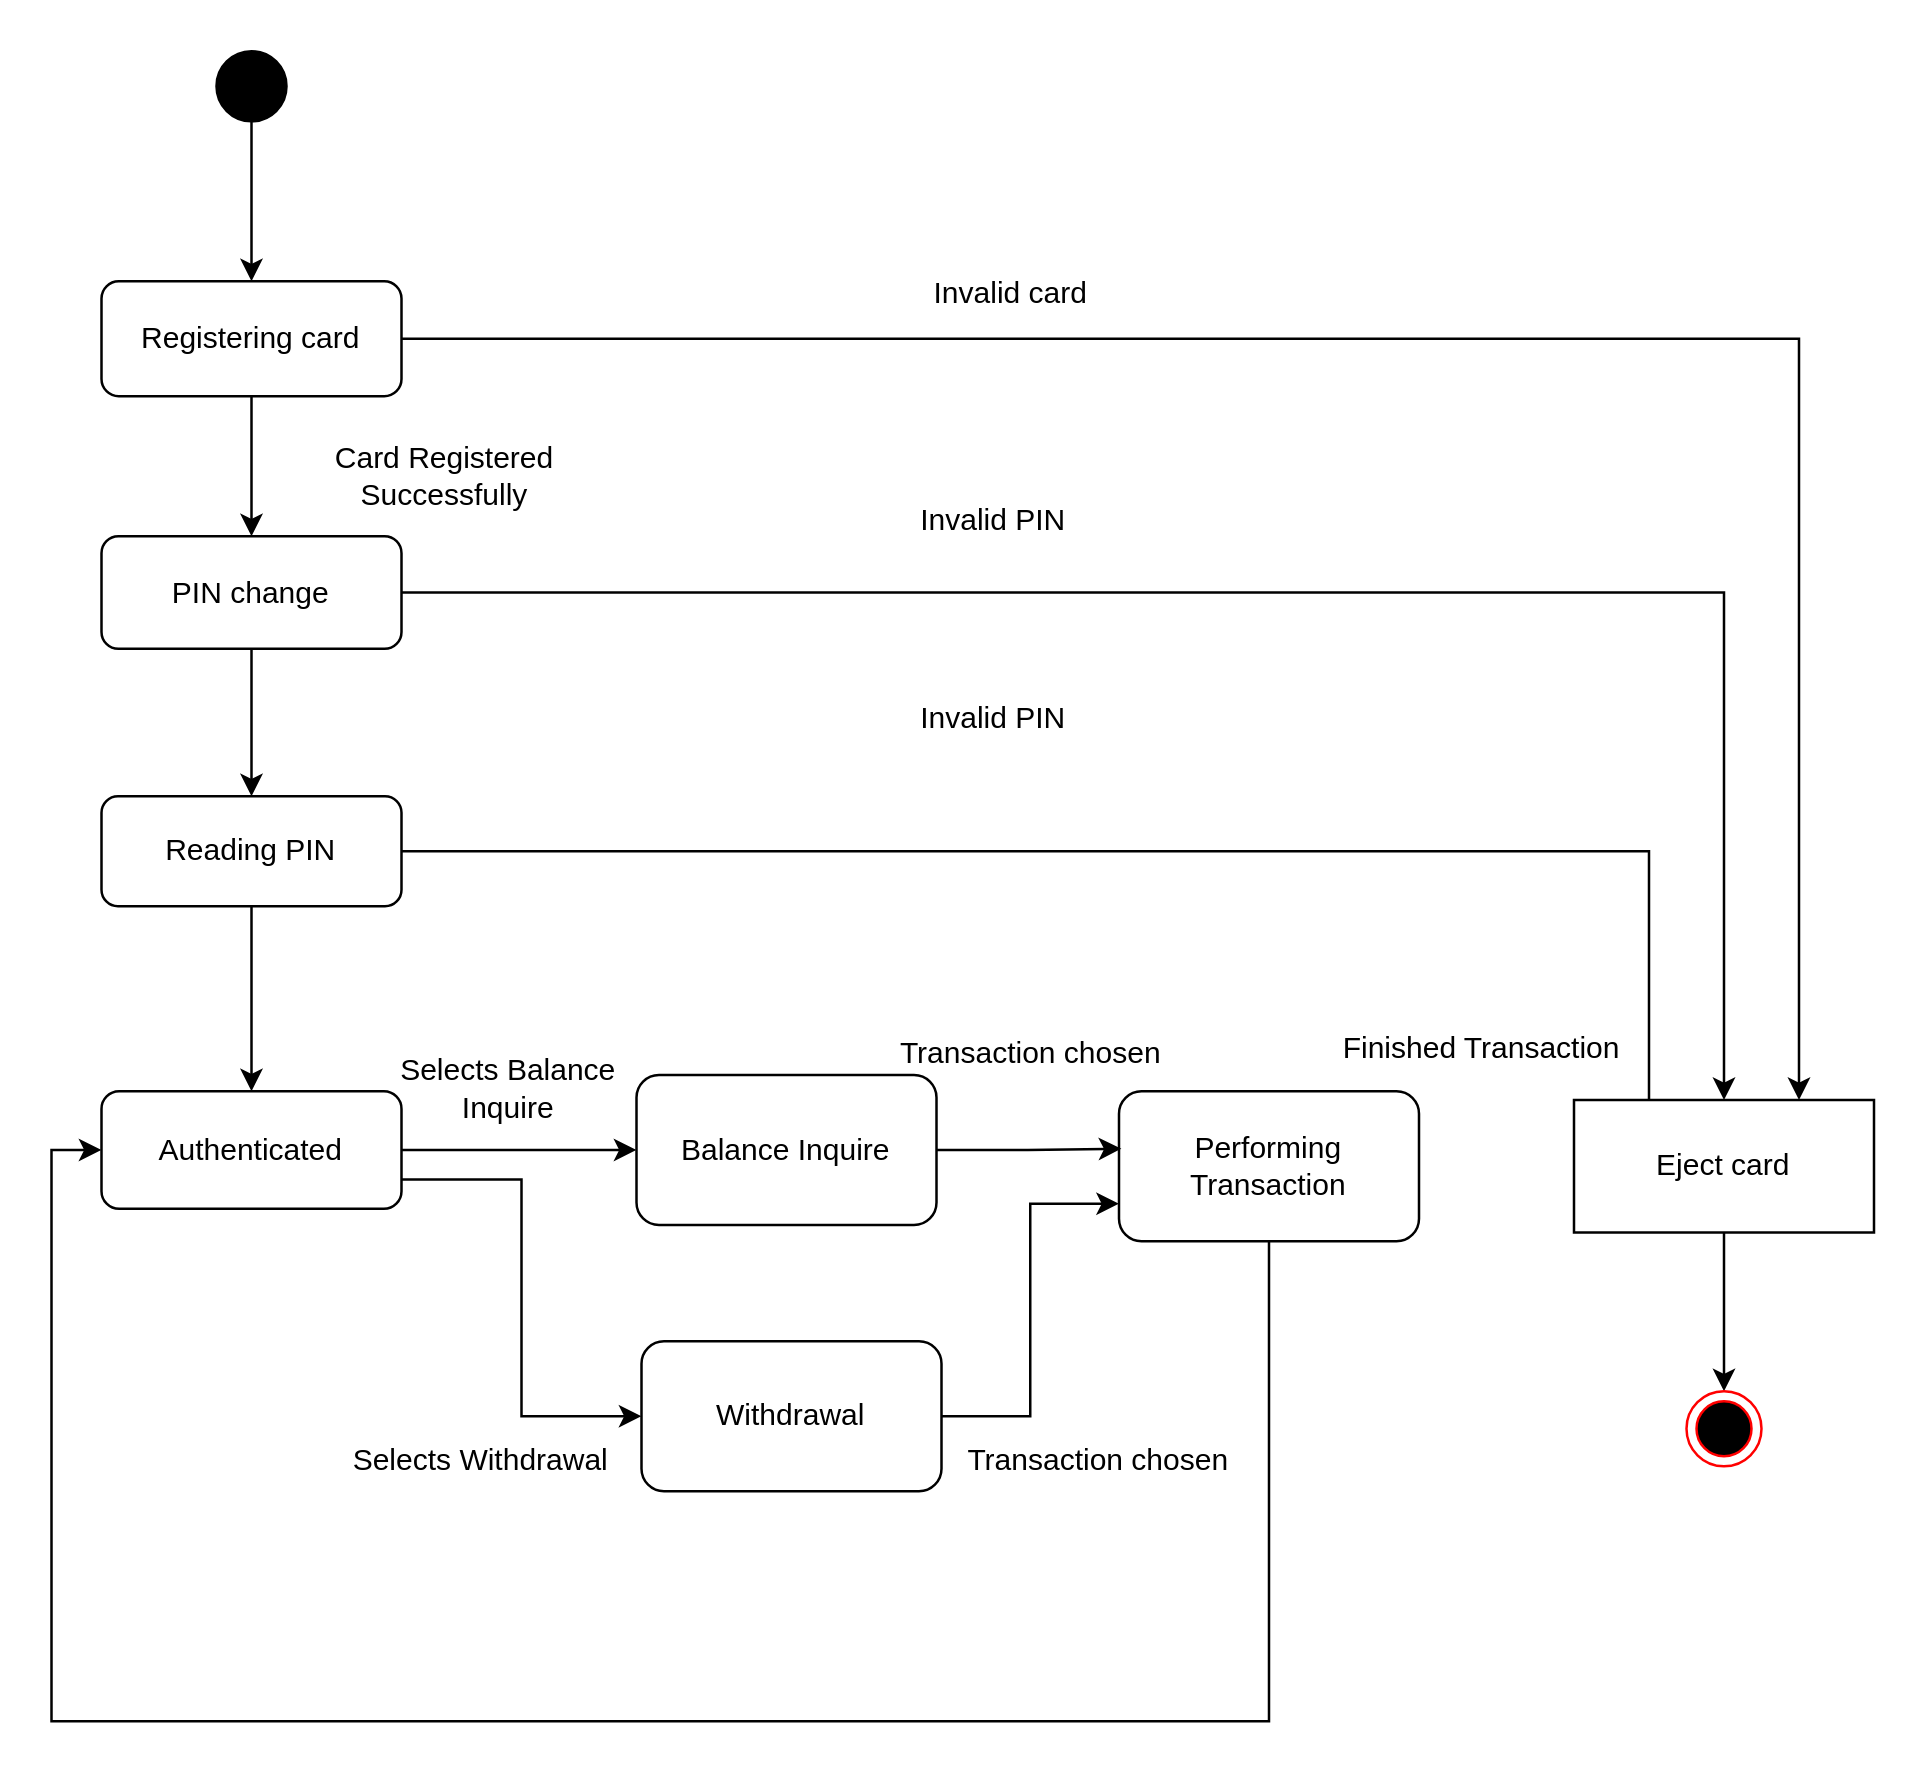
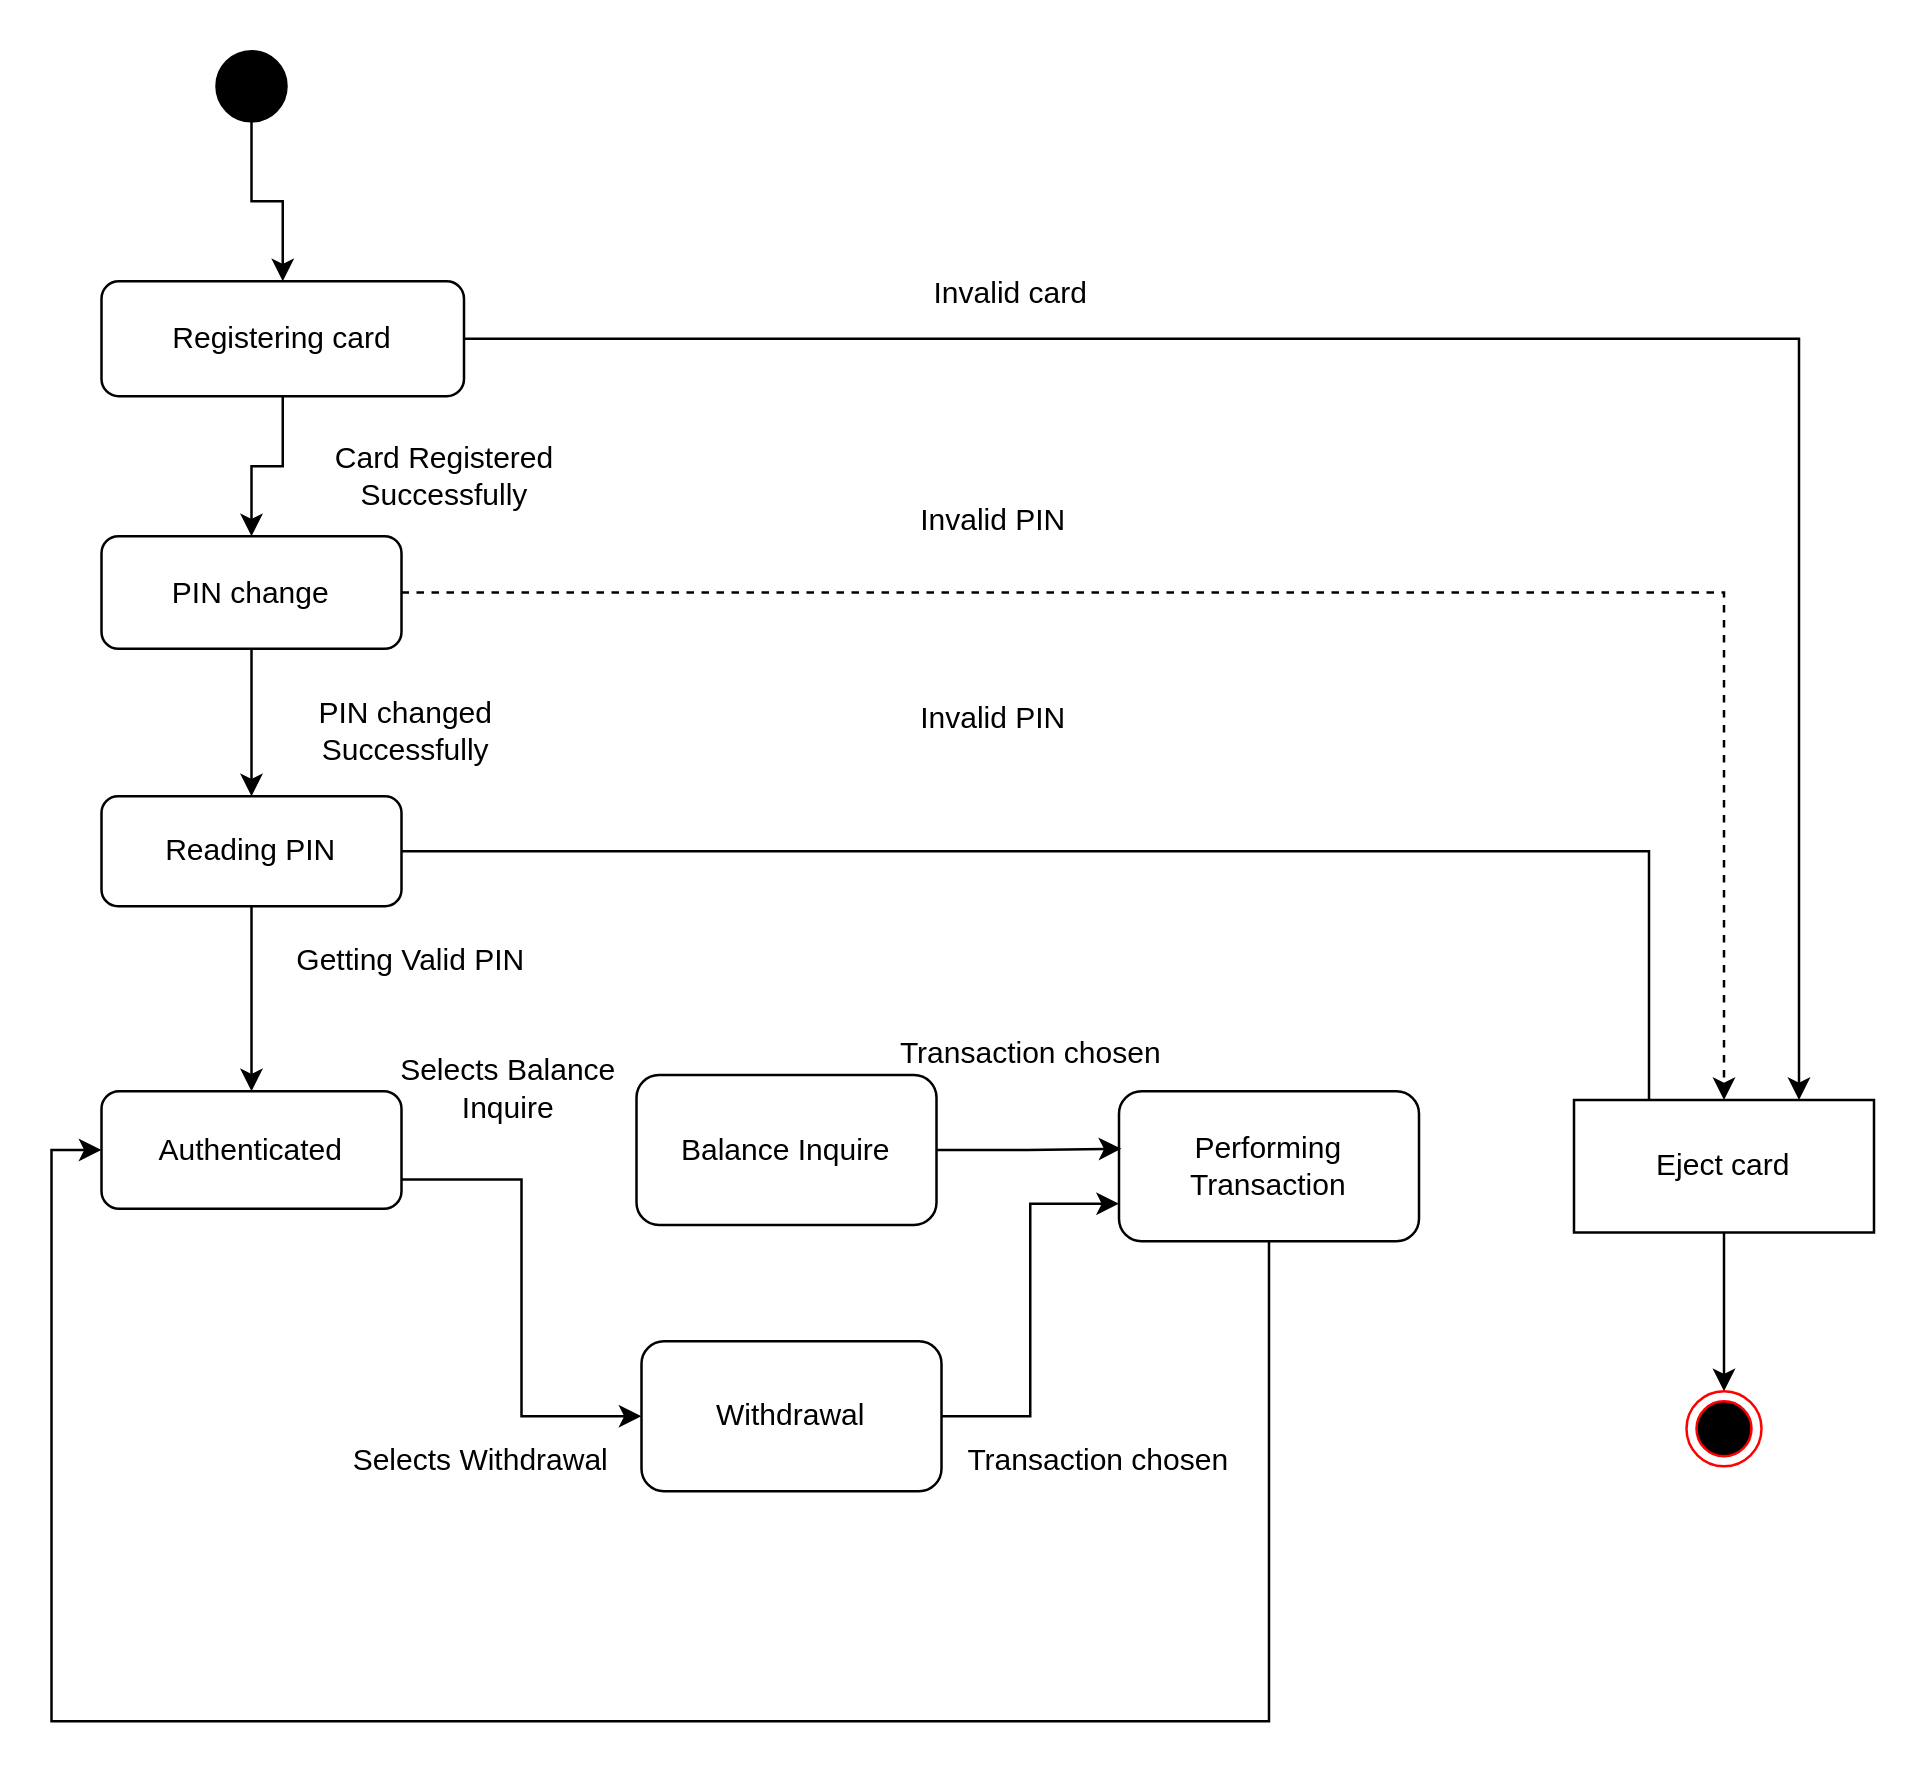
node "Registering card": size 300x115 -> 363x115
edge "PIN change" -> "Eject card": style solid -> dashed
node "PIN changed Successfully": added
node "Getting Valid PIN": added
node "Finished Transaction": removed
edge "Authenticated" -> "Balance Inquire": removed
